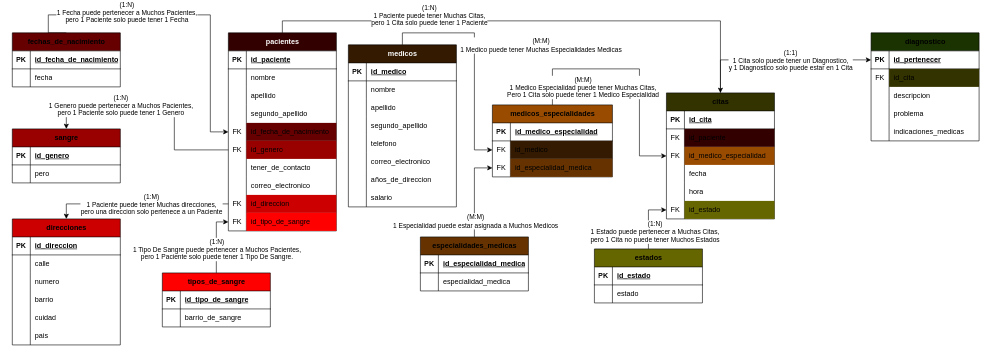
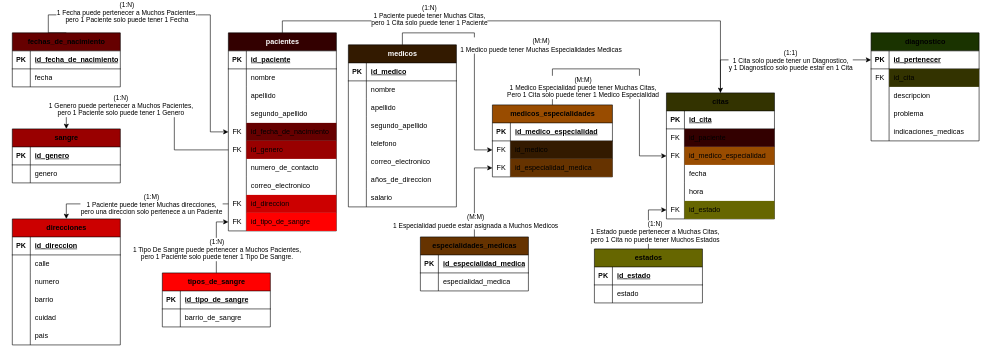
node "tener_de_contacto": label "tener_de_contacto" -> "numero_de_contacto"
node "pero": label "pero" -> "genero"
